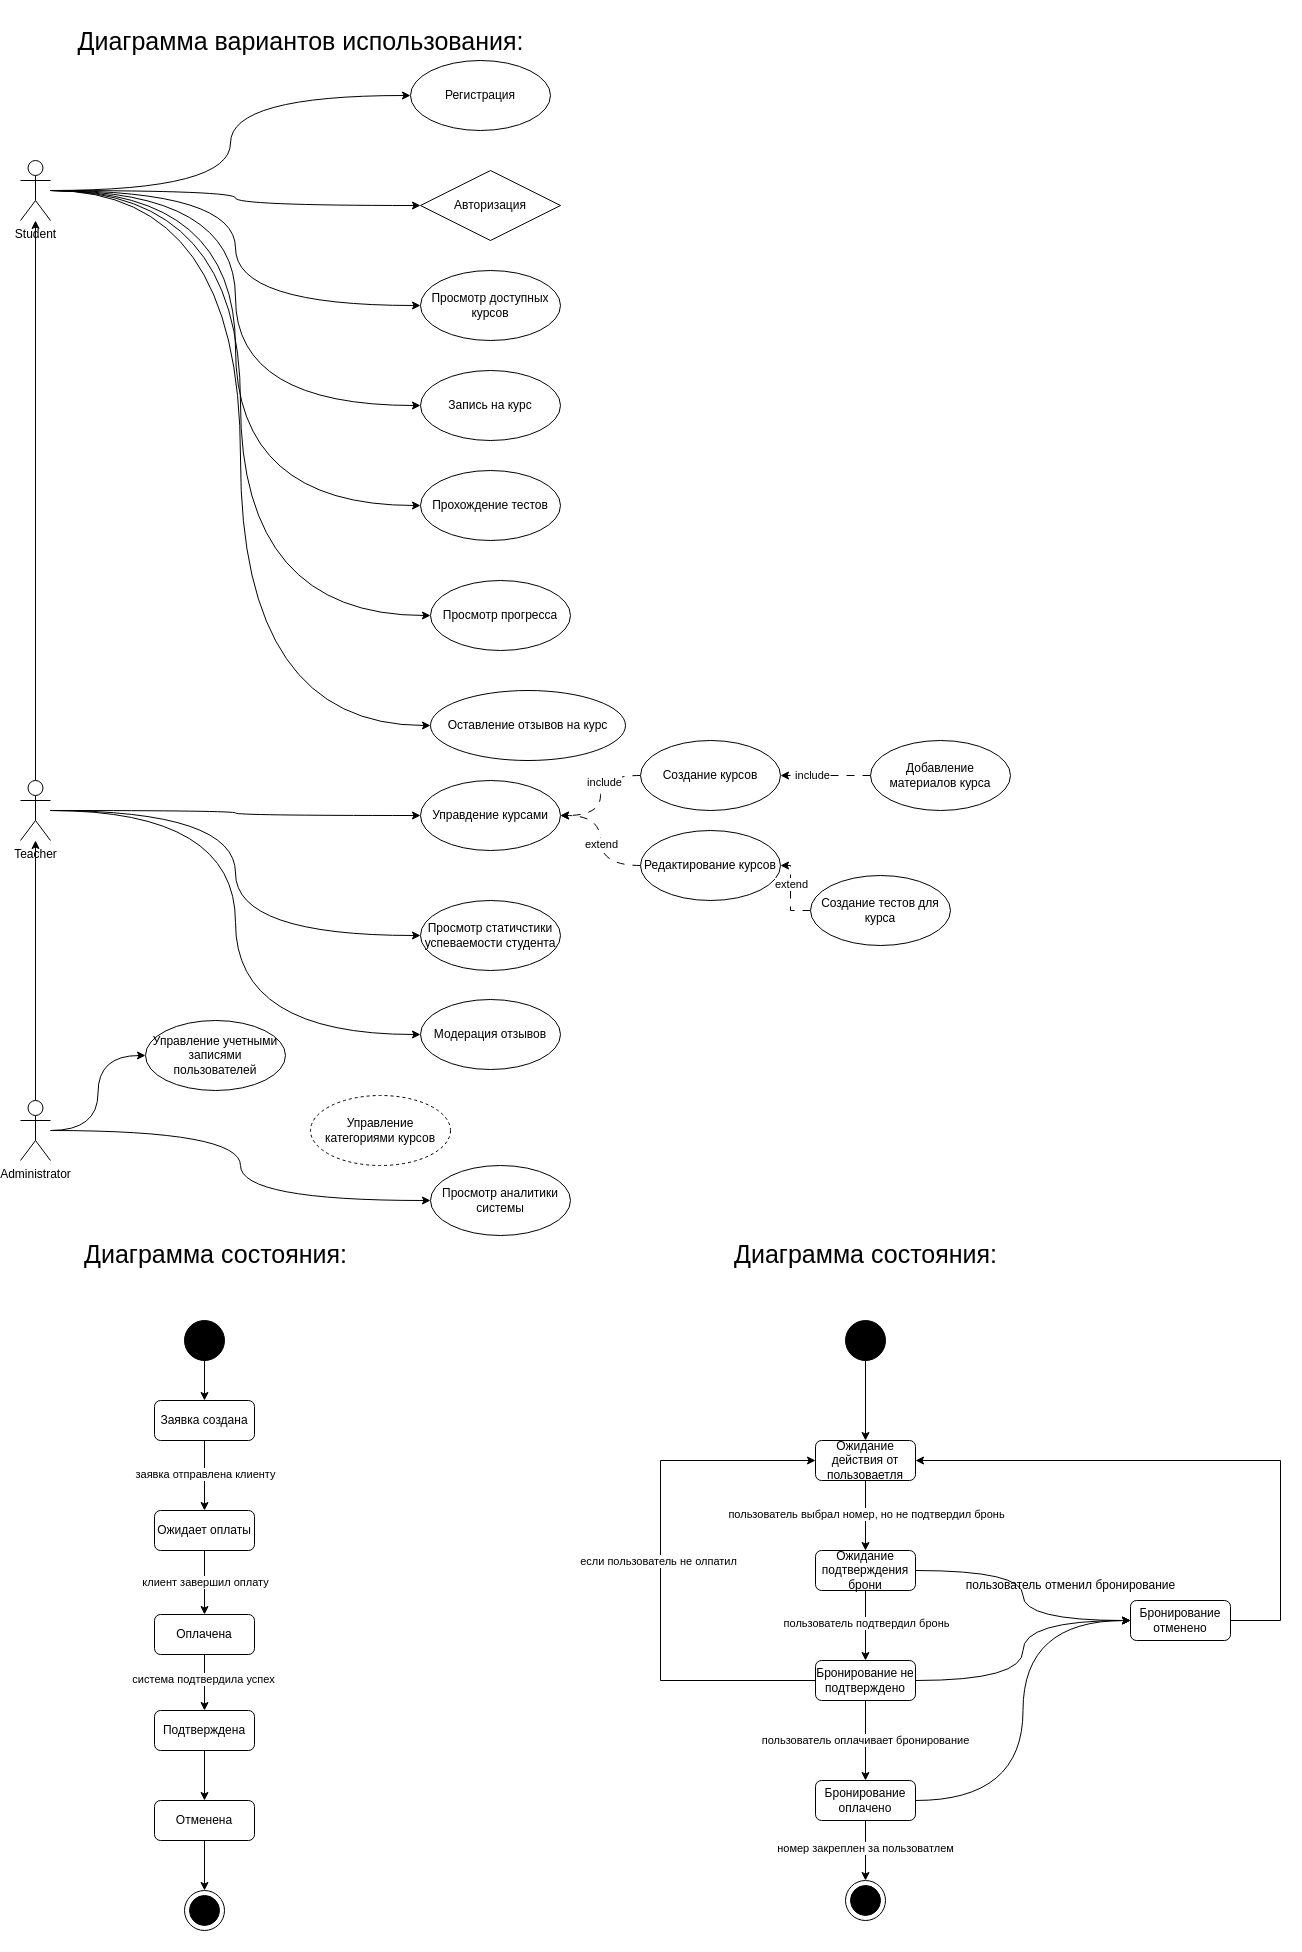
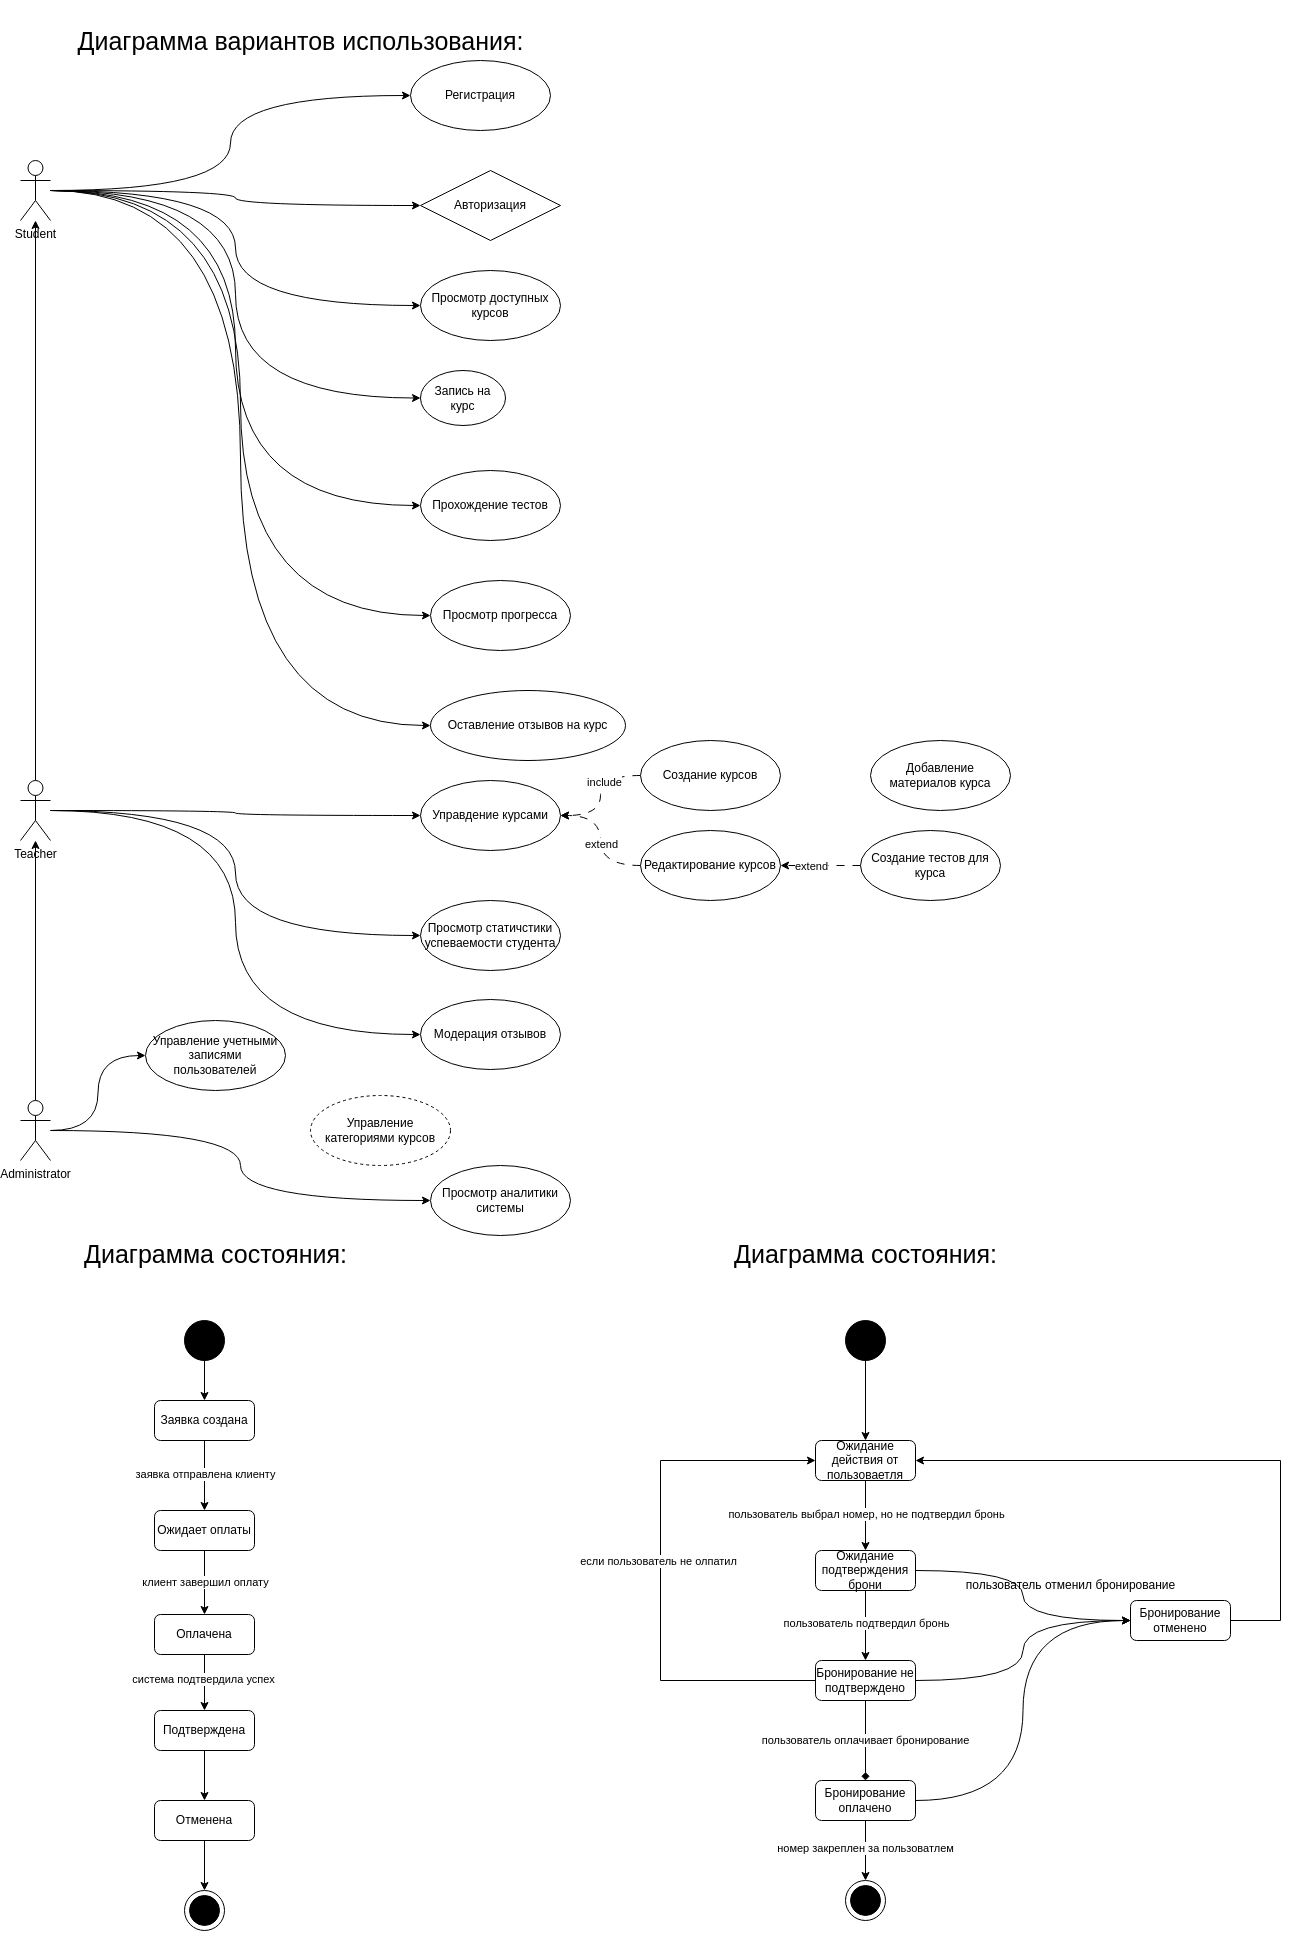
node "Запись на курс": size 140x70 -> 85x55
edge "Добавление материалов курса" -> "Создание курсов": removed, label "include"
node "Создание тестов для курса": moved (881, 911) -> (931, 866)
edge "Бронирование не подтверждено" -> "Бронирование оплачено": arrowhead classic -> diamond
